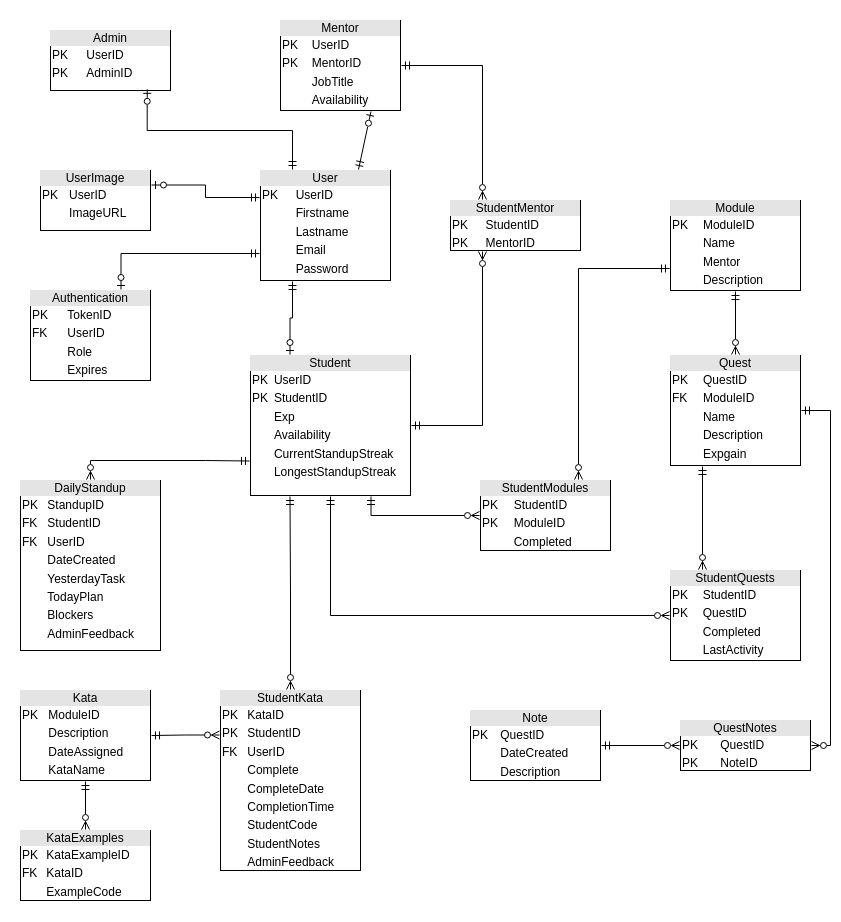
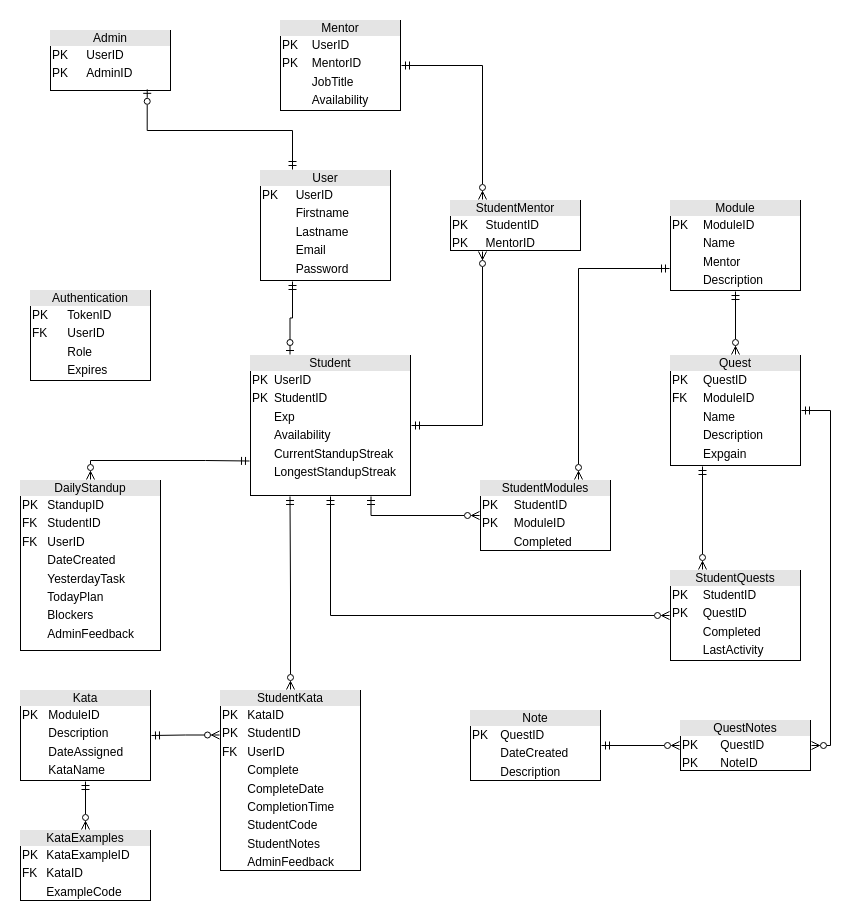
edge "Mentor PK UserID PK MentorID JobTitle Availability" -- "User PK UserID Firstname Lastname Email Password": removed
edge "UserImage PK UserID ImageURL" -- "User PK UserID Firstname Lastname Email Password": removed
node "UserImage PK UserID ImageURL": removed
edge "User PK UserID Firstname Lastname Email Password" -- "Authentication PK TokenID FK UserID Role Expires": removed
